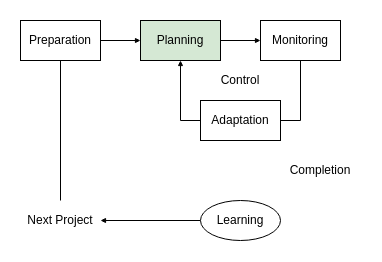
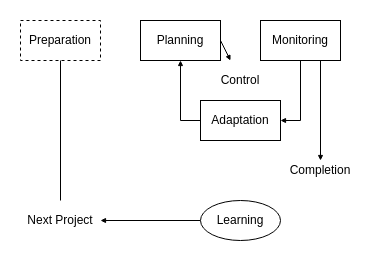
node "Preparation": style solid -> dashed
edge "Preparation" -> "Planning": removed
node "Planning": fillcolor #d5e8d4 -> #ffffff
edge "Planning" -> "Monitoring": now "Planning" -> "Control"
edge "Monitoring" -> "Completion": added
edge "Monitoring" -- "Adaptation": arrowhead none -> block
